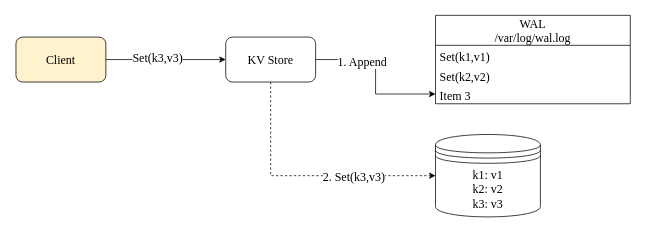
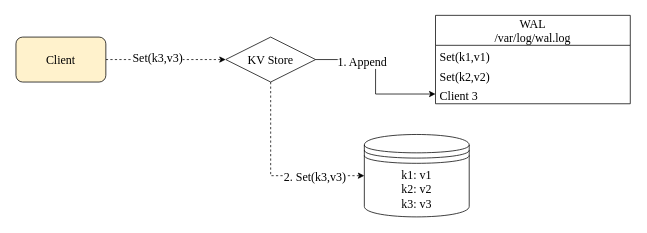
edge "Client" -> "KV Store": style solid -> dashed
node "KV Store": shape rounded rectangle -> diamond
node "Item 3": label "Item 3" -> "Client 3"
node "k1: v1 k2: v2 k3: v3": moved (488, 176) -> (417, 176)
